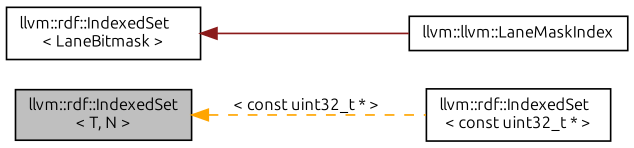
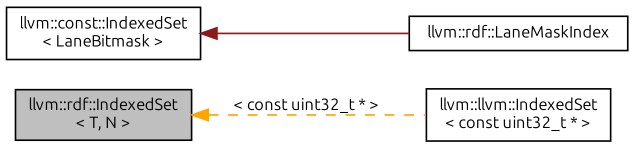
node "llvm::rdf::IndexedSet < LaneBitmask >": label "llvm::rdf::IndexedSet < LaneBitmask >" -> "llvm::const::IndexedSet < LaneBitmask >"
node "llvm::llvm::LaneMaskIndex": label "llvm::llvm::LaneMaskIndex" -> "llvm::rdf::LaneMaskIndex"
node "llvm::rdf::IndexedSet < const uint32_t * >": label "llvm::rdf::IndexedSet < const uint32_t * >" -> "llvm::llvm::IndexedSet < const uint32_t * >"
